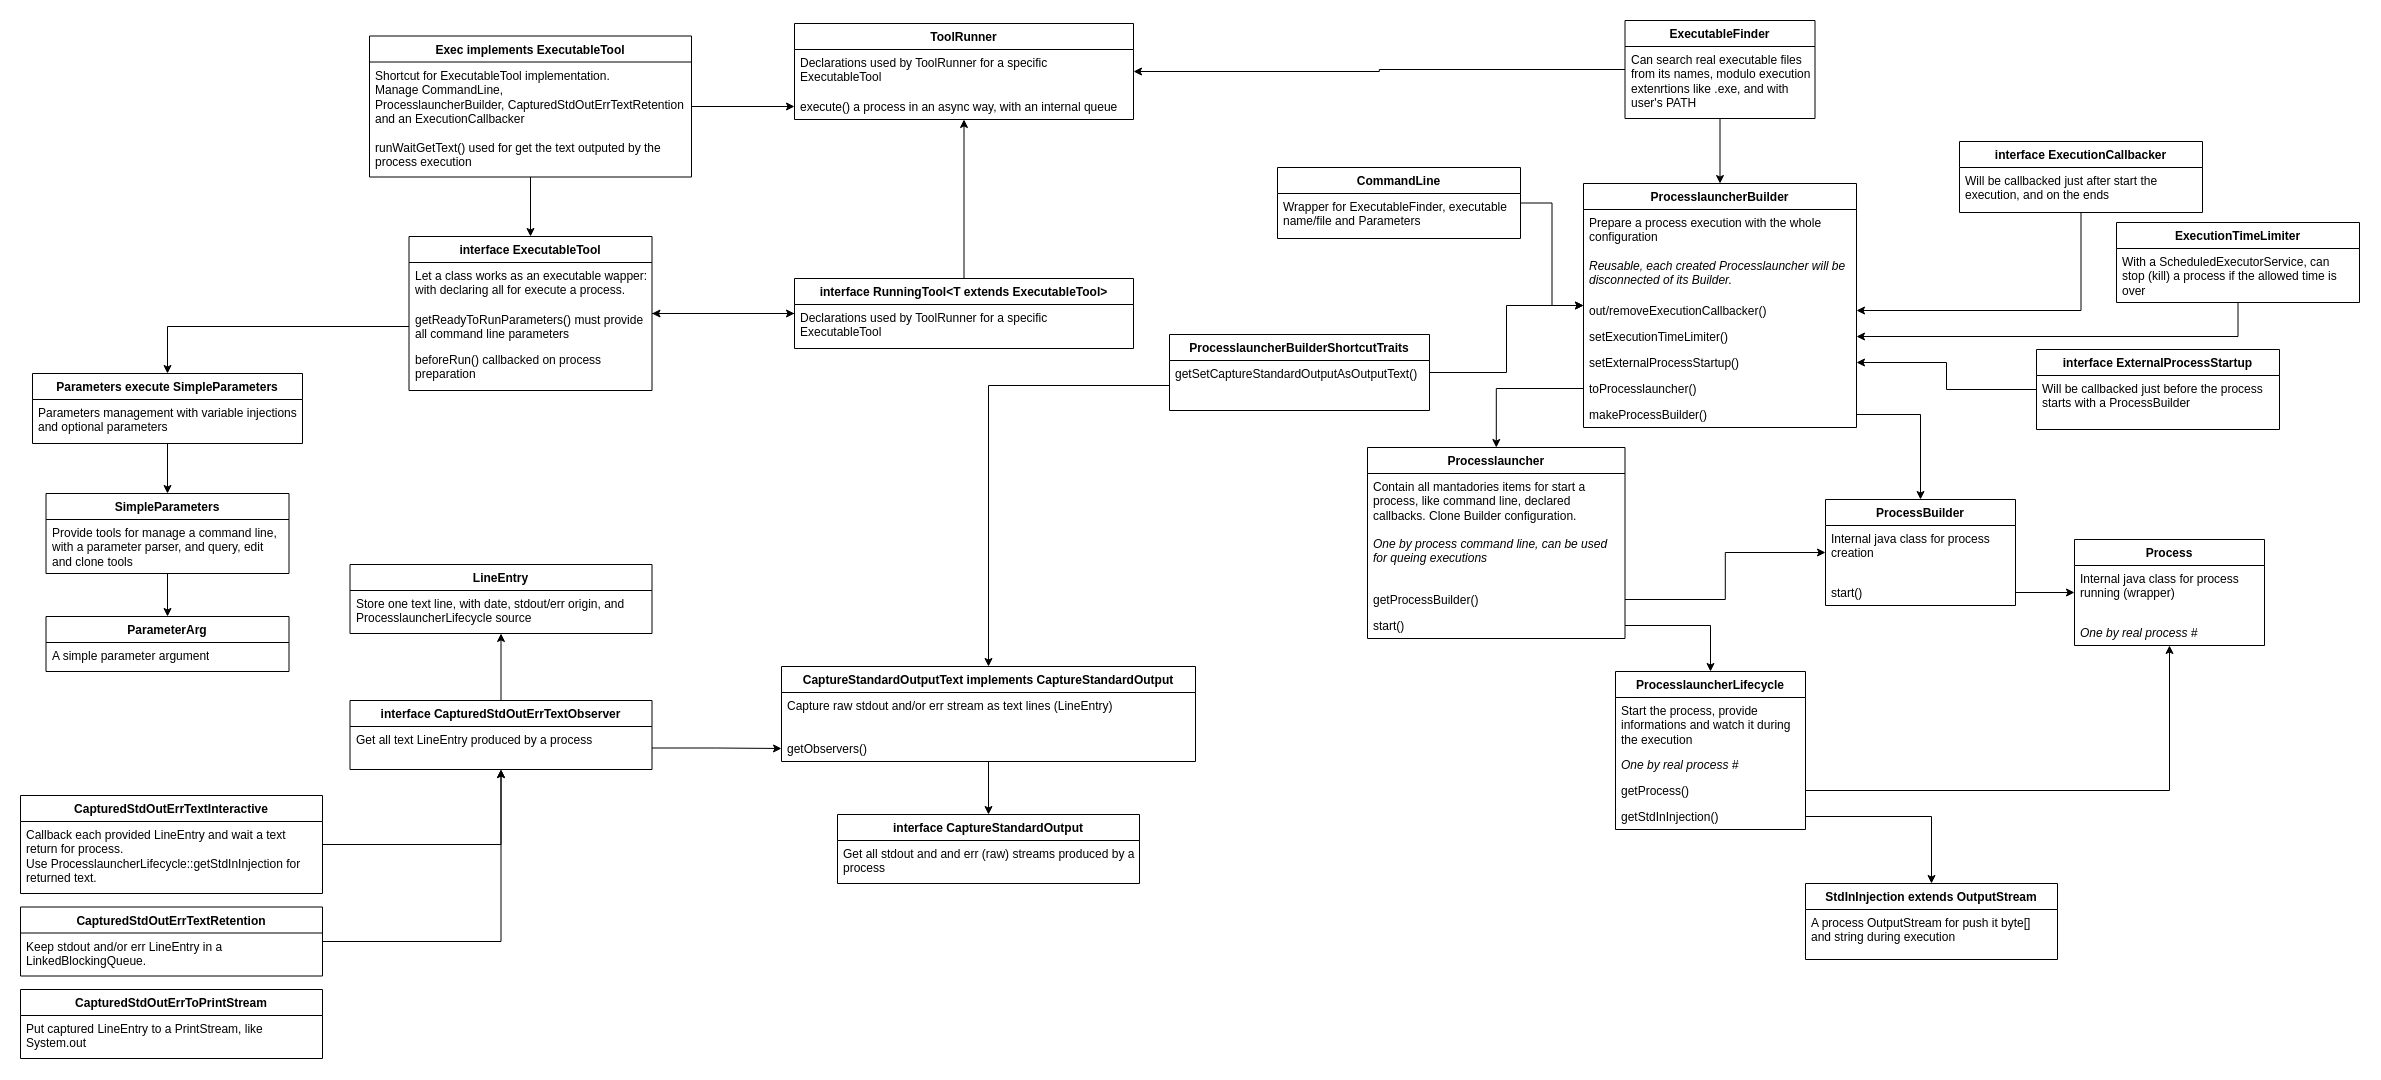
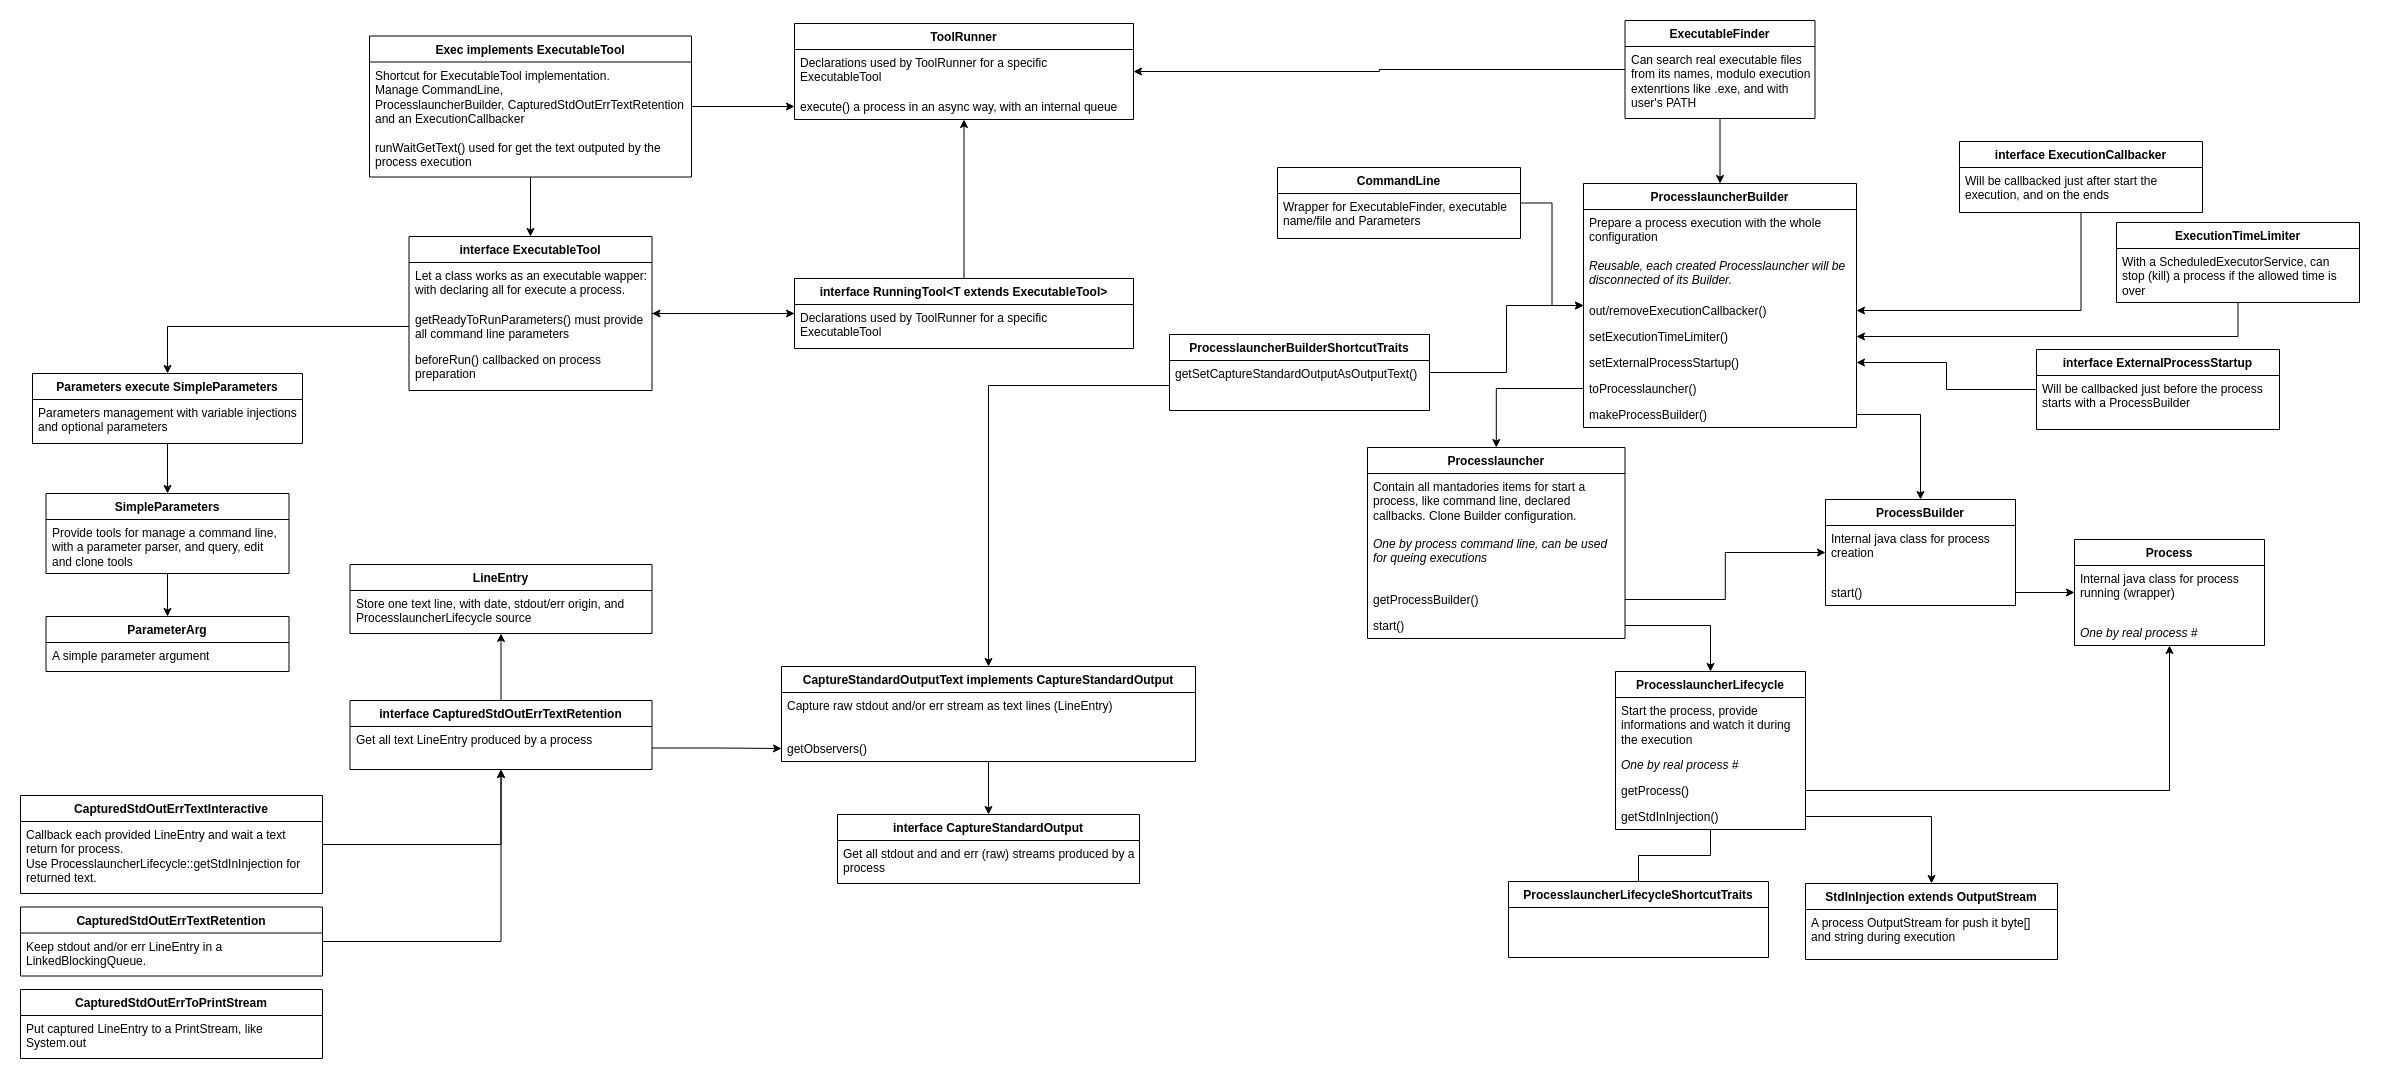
node "interface CapturedStdOutErrTextObserver": label "interface CapturedStdOutErrTextObserver" -> "interface CapturedStdOutErrTextRetention"
edge "ProcesslauncherLifecycle" -- "ProcesslauncherLifecycleShortcutTraits": added
node "ProcesslauncherLifecycleShortcutTraits": added
